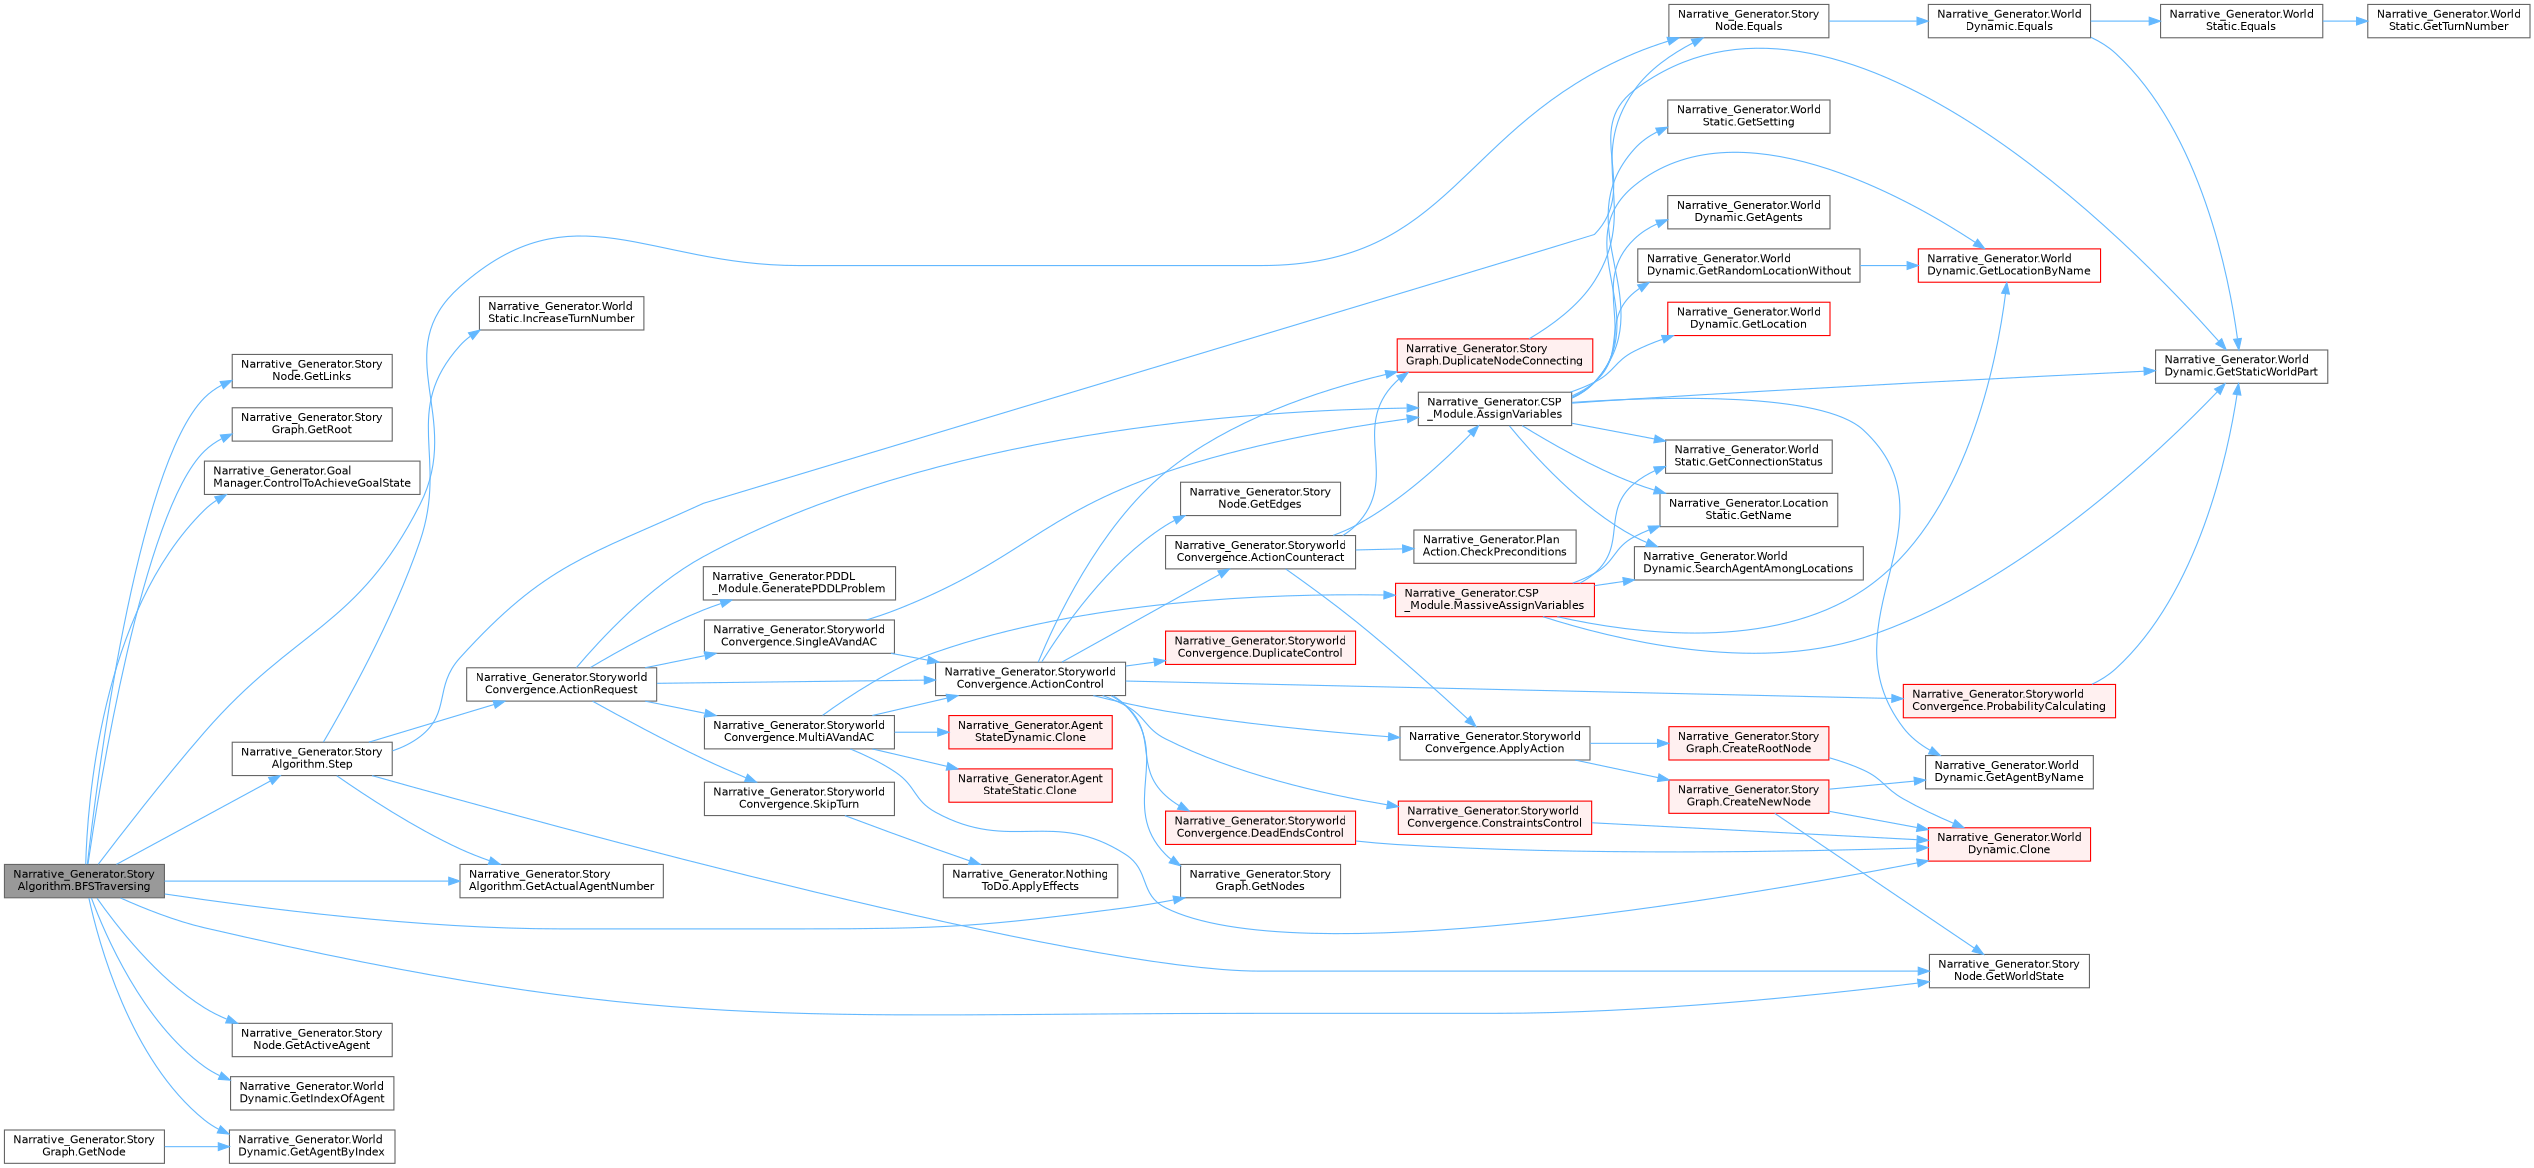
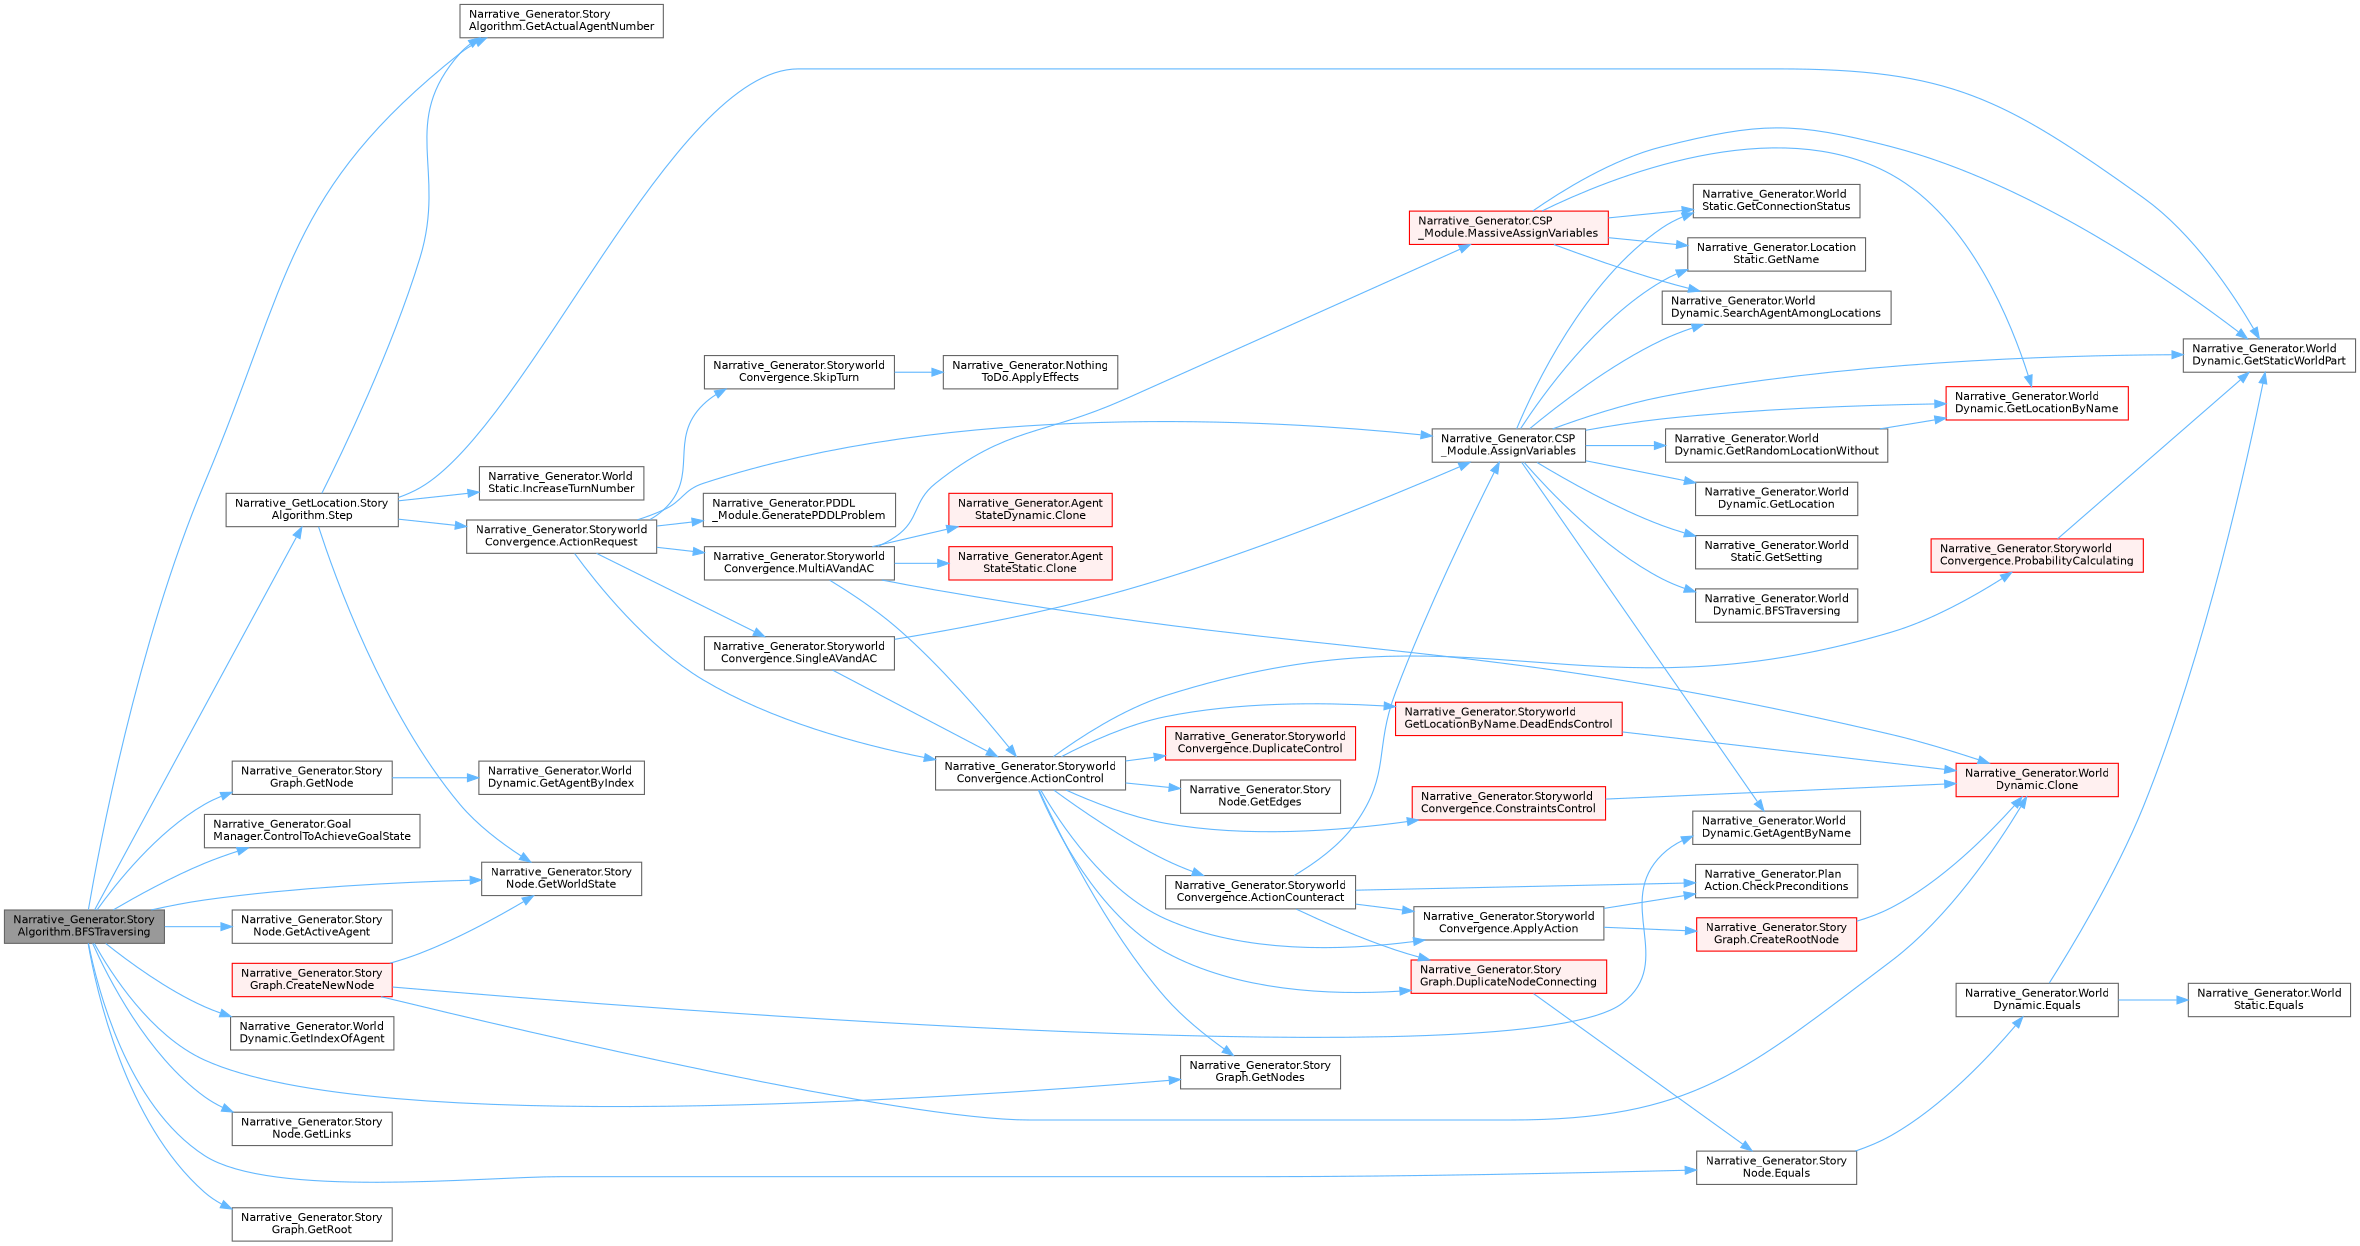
node "Narrative_Generator.World Static.GetTurnNumber": removed
node "Narrative_Generator.World Dynamic.GetAgents": label "Narrative_Generator.World Dynamic.GetAgents" -> "Narrative_Generator.World Dynamic.BFSTraversing"
node "Narrative_Generator.World Dynamic.GetLocation": color red -> grey40
node "Narrative_Generator.Story Algorithm.Step": label "Narrative_Generator.Story Algorithm.Step" -> "Narrative_GetLocation.Story Algorithm.Step"
edge "Narrative_Generator.Storyworld Convergence.ApplyAction" -> "Narrative_Generator.Story Graph.CreateNewNode": now "Narrative_Generator.Storyworld Convergence.ApplyAction" -> "Narrative_Generator.Plan Action.CheckPreconditions"
node "Narrative_Generator.Storyworld Convergence.DeadEndsControl": label "Narrative_Generator.Storyworld Convergence.DeadEndsControl" -> "Narrative_Generator.Storyworld GetLocationByName.DeadEndsControl"
edge "Narrative_Generator.Story Algorithm.BFSTraversing" -> "Narrative_Generator.World Dynamic.GetAgentByIndex": now "Narrative_Generator.Story Algorithm.BFSTraversing" -> "Narrative_Generator.Story Graph.GetNode"
